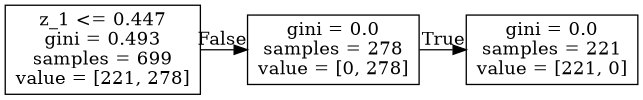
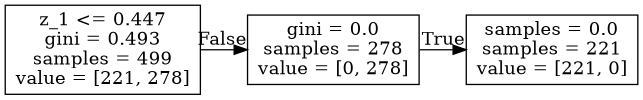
node "z_1 <= 0.447 gini = 0.493 samples = 699 value = [221, 278]": label "z_1 <= 0.447 gini = 0.493 samples = 699 value = [221, 278]" -> "z_1 <= 0.447 gini = 0.493 samples = 499 value = [221, 278]"
node "gini = 0.0 samples = 221 value = [221, 0]": label "gini = 0.0 samples = 221 value = [221, 0]" -> "samples = 0.0 samples = 221 value = [221, 0]"
